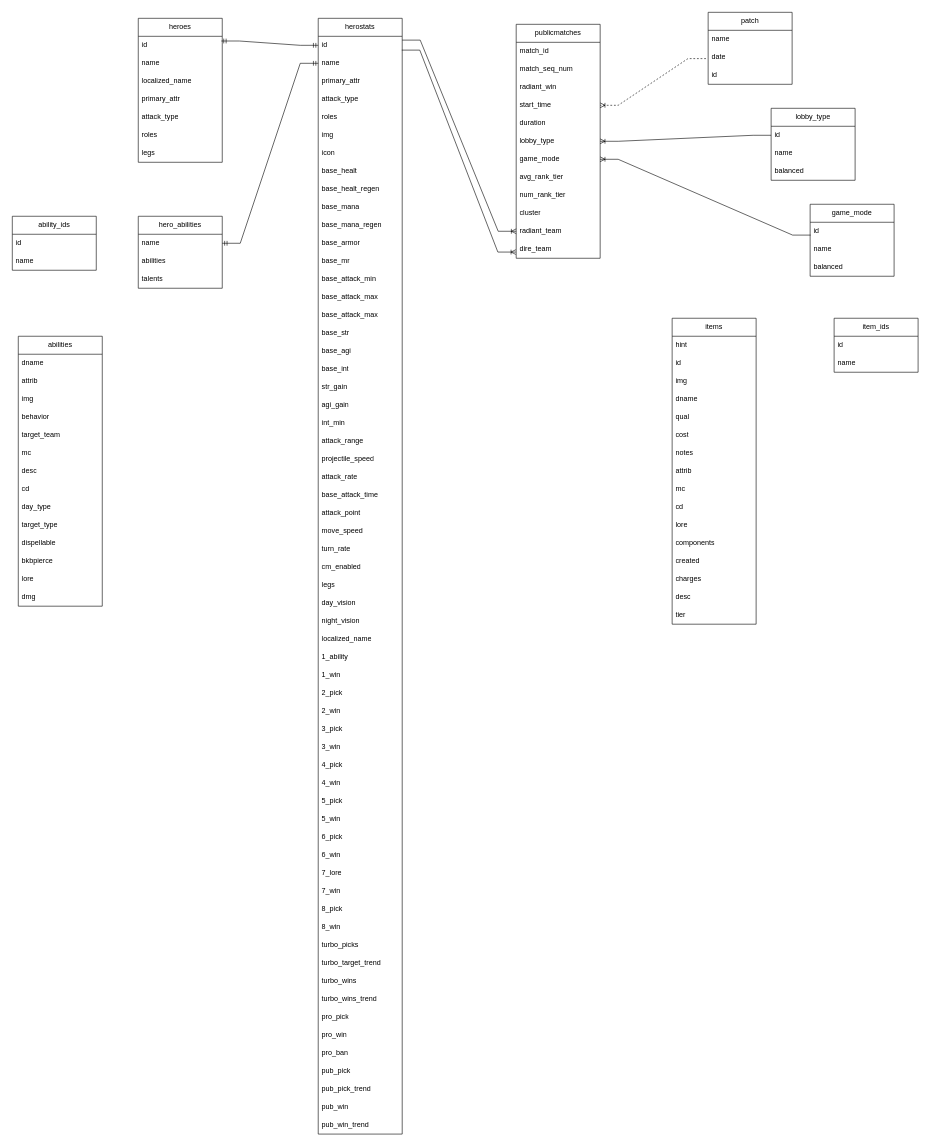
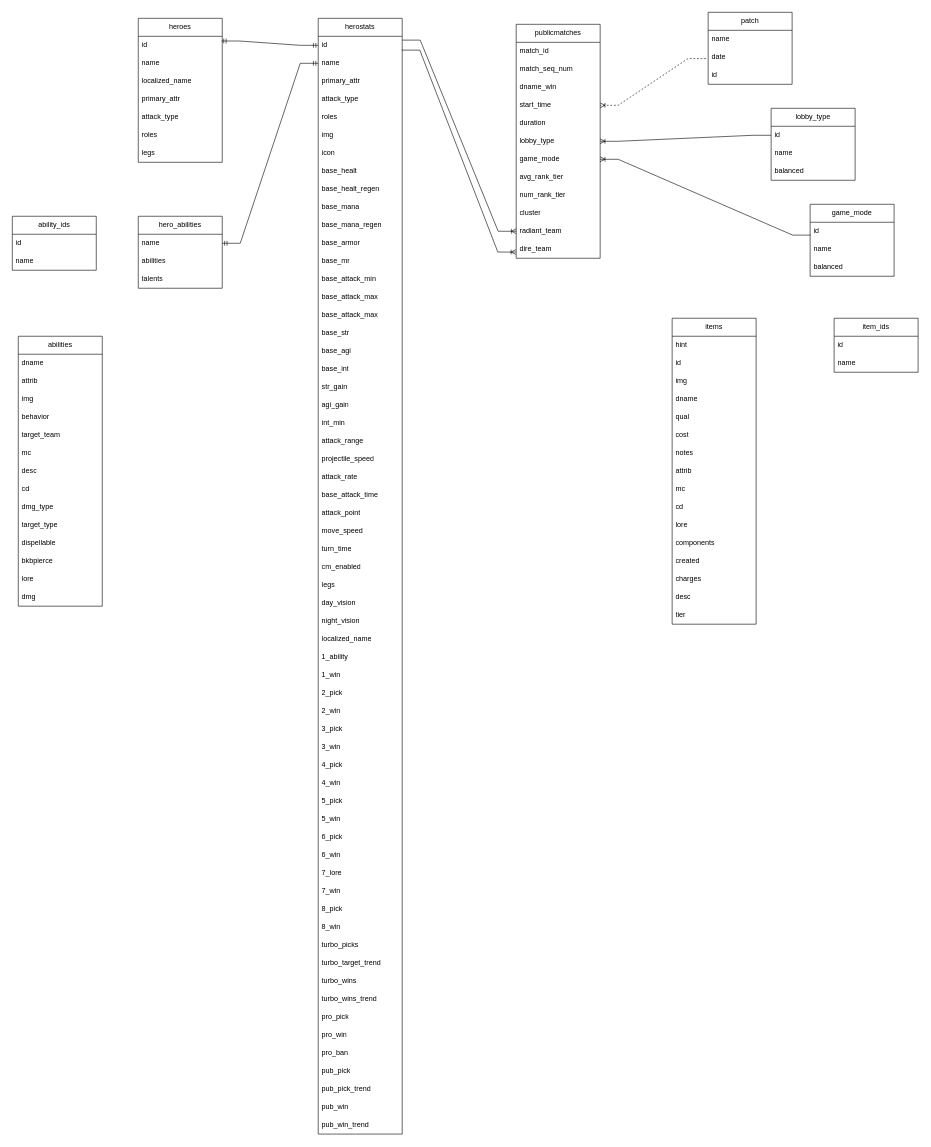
node "radiant_win": label "radiant_win" -> "dname_win"
node "day_type": label "day_type" -> "dmg_type"
node "turn_rate": label "turn_rate" -> "turn_time"
